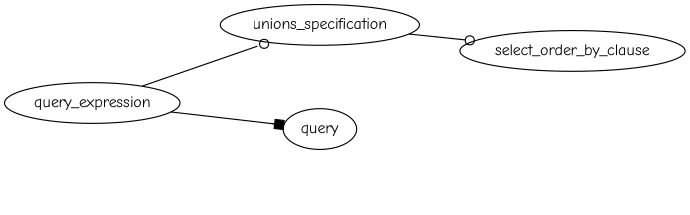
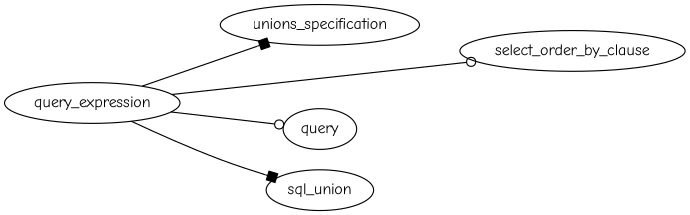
edge "unions_specification" -> "select_order_by_clause": now "query_expression" -> "select_order_by_clause"
edge "query_expression" -> "unions_specification": arrowhead odot -> box
edge "query_expression" -> "query": arrowhead box -> odot
node "sql_union": added
